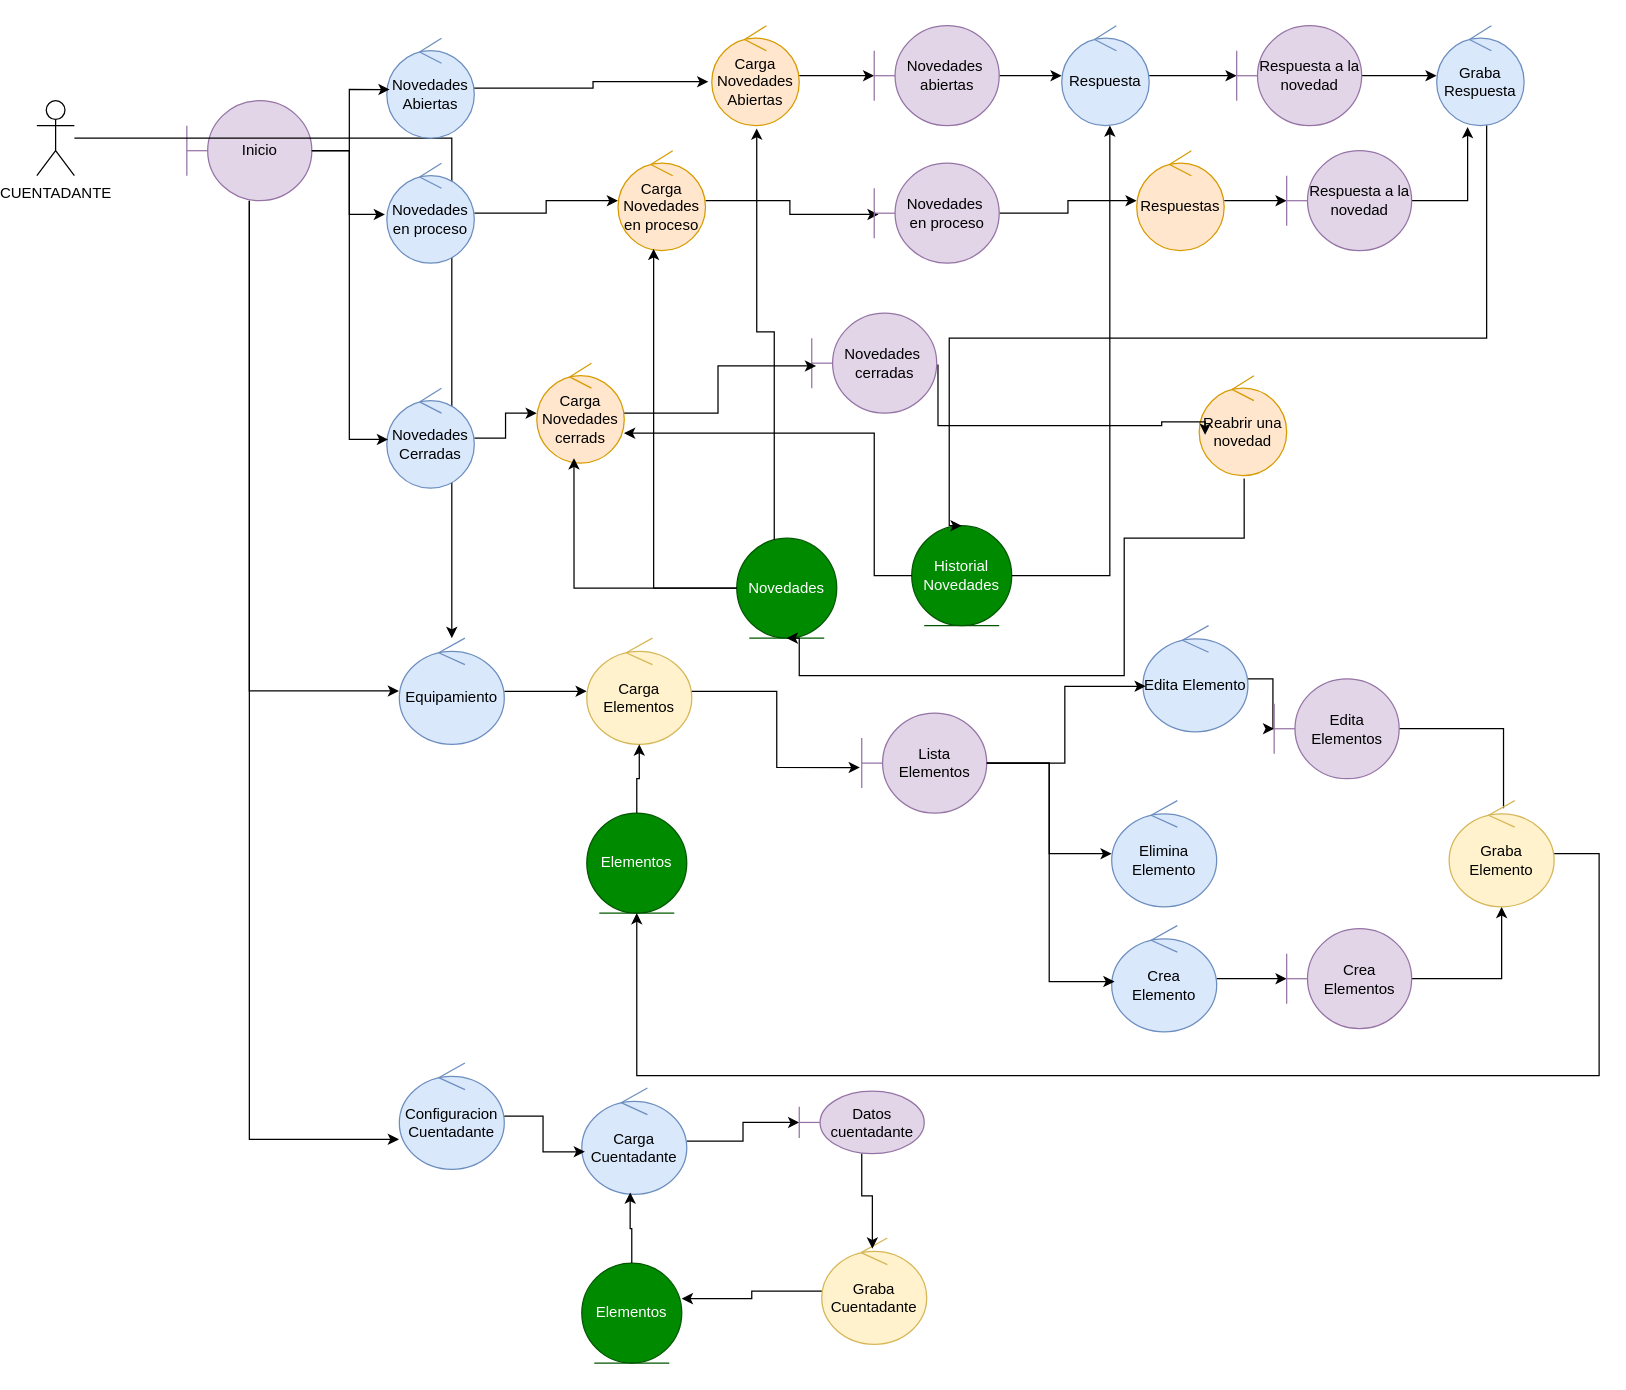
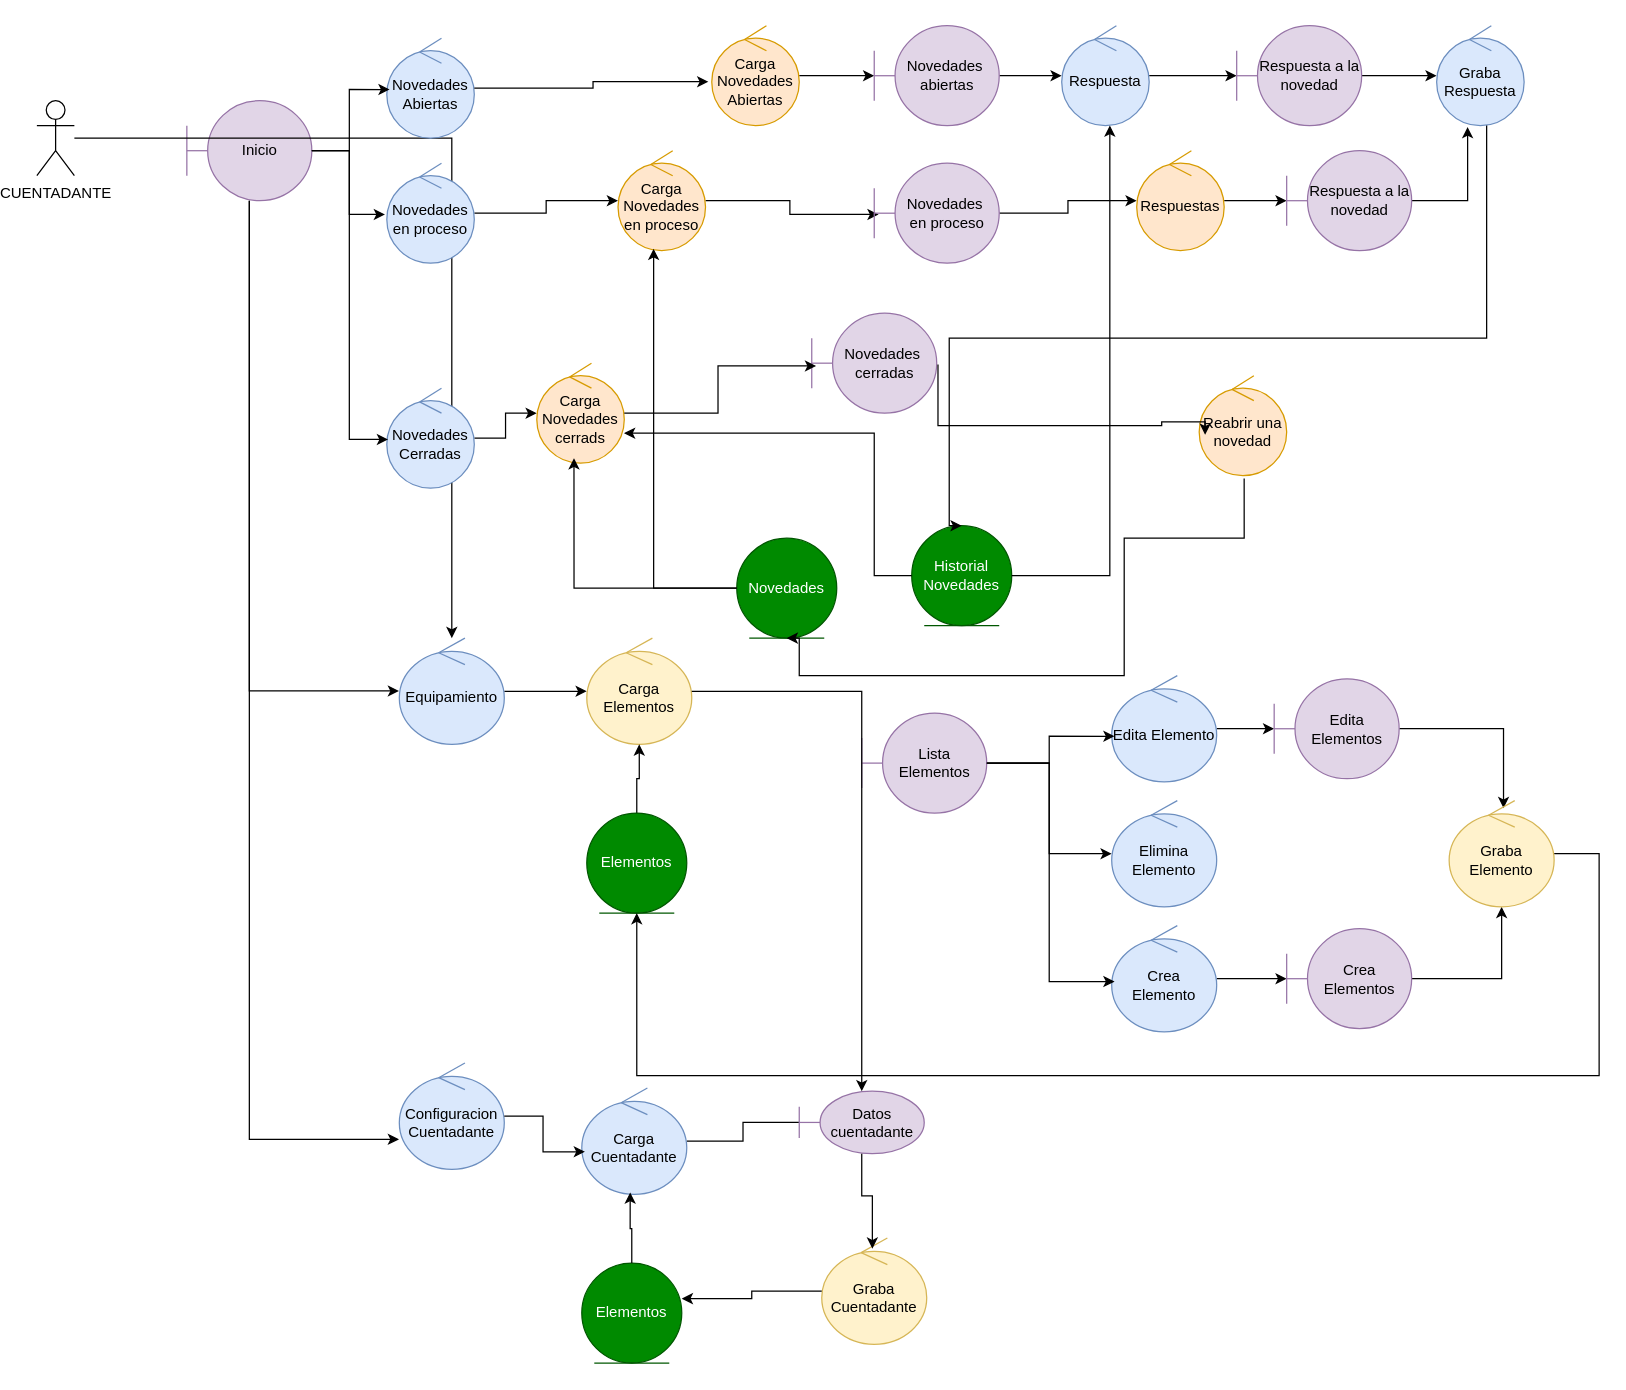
edge "Novedades" -> "Carga Novedades Abiertas": removed
node "Edita Elemento": moved (1196, 679) -> (1164, 729)
edge "Carga Elementos" -> "Lista Elementos": now "Carga Elementos" -> "Datos cuentadante"
edge "Edita Elementos" -- "Graba Elemento": arrowhead none -> classic
edge "Carga Cuentadante" -> "Datos cuentadante": arrowhead classic -> none
